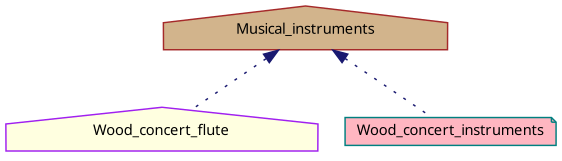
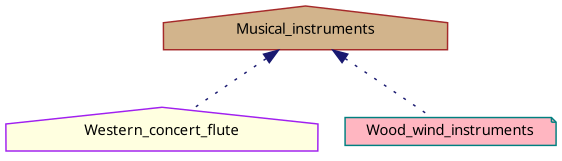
node "Wood_concert_flute": label "Wood_concert_flute" -> "Western_concert_flute"
node "Wood_concert_instruments": label "Wood_concert_instruments" -> "Wood_wind_instruments"
